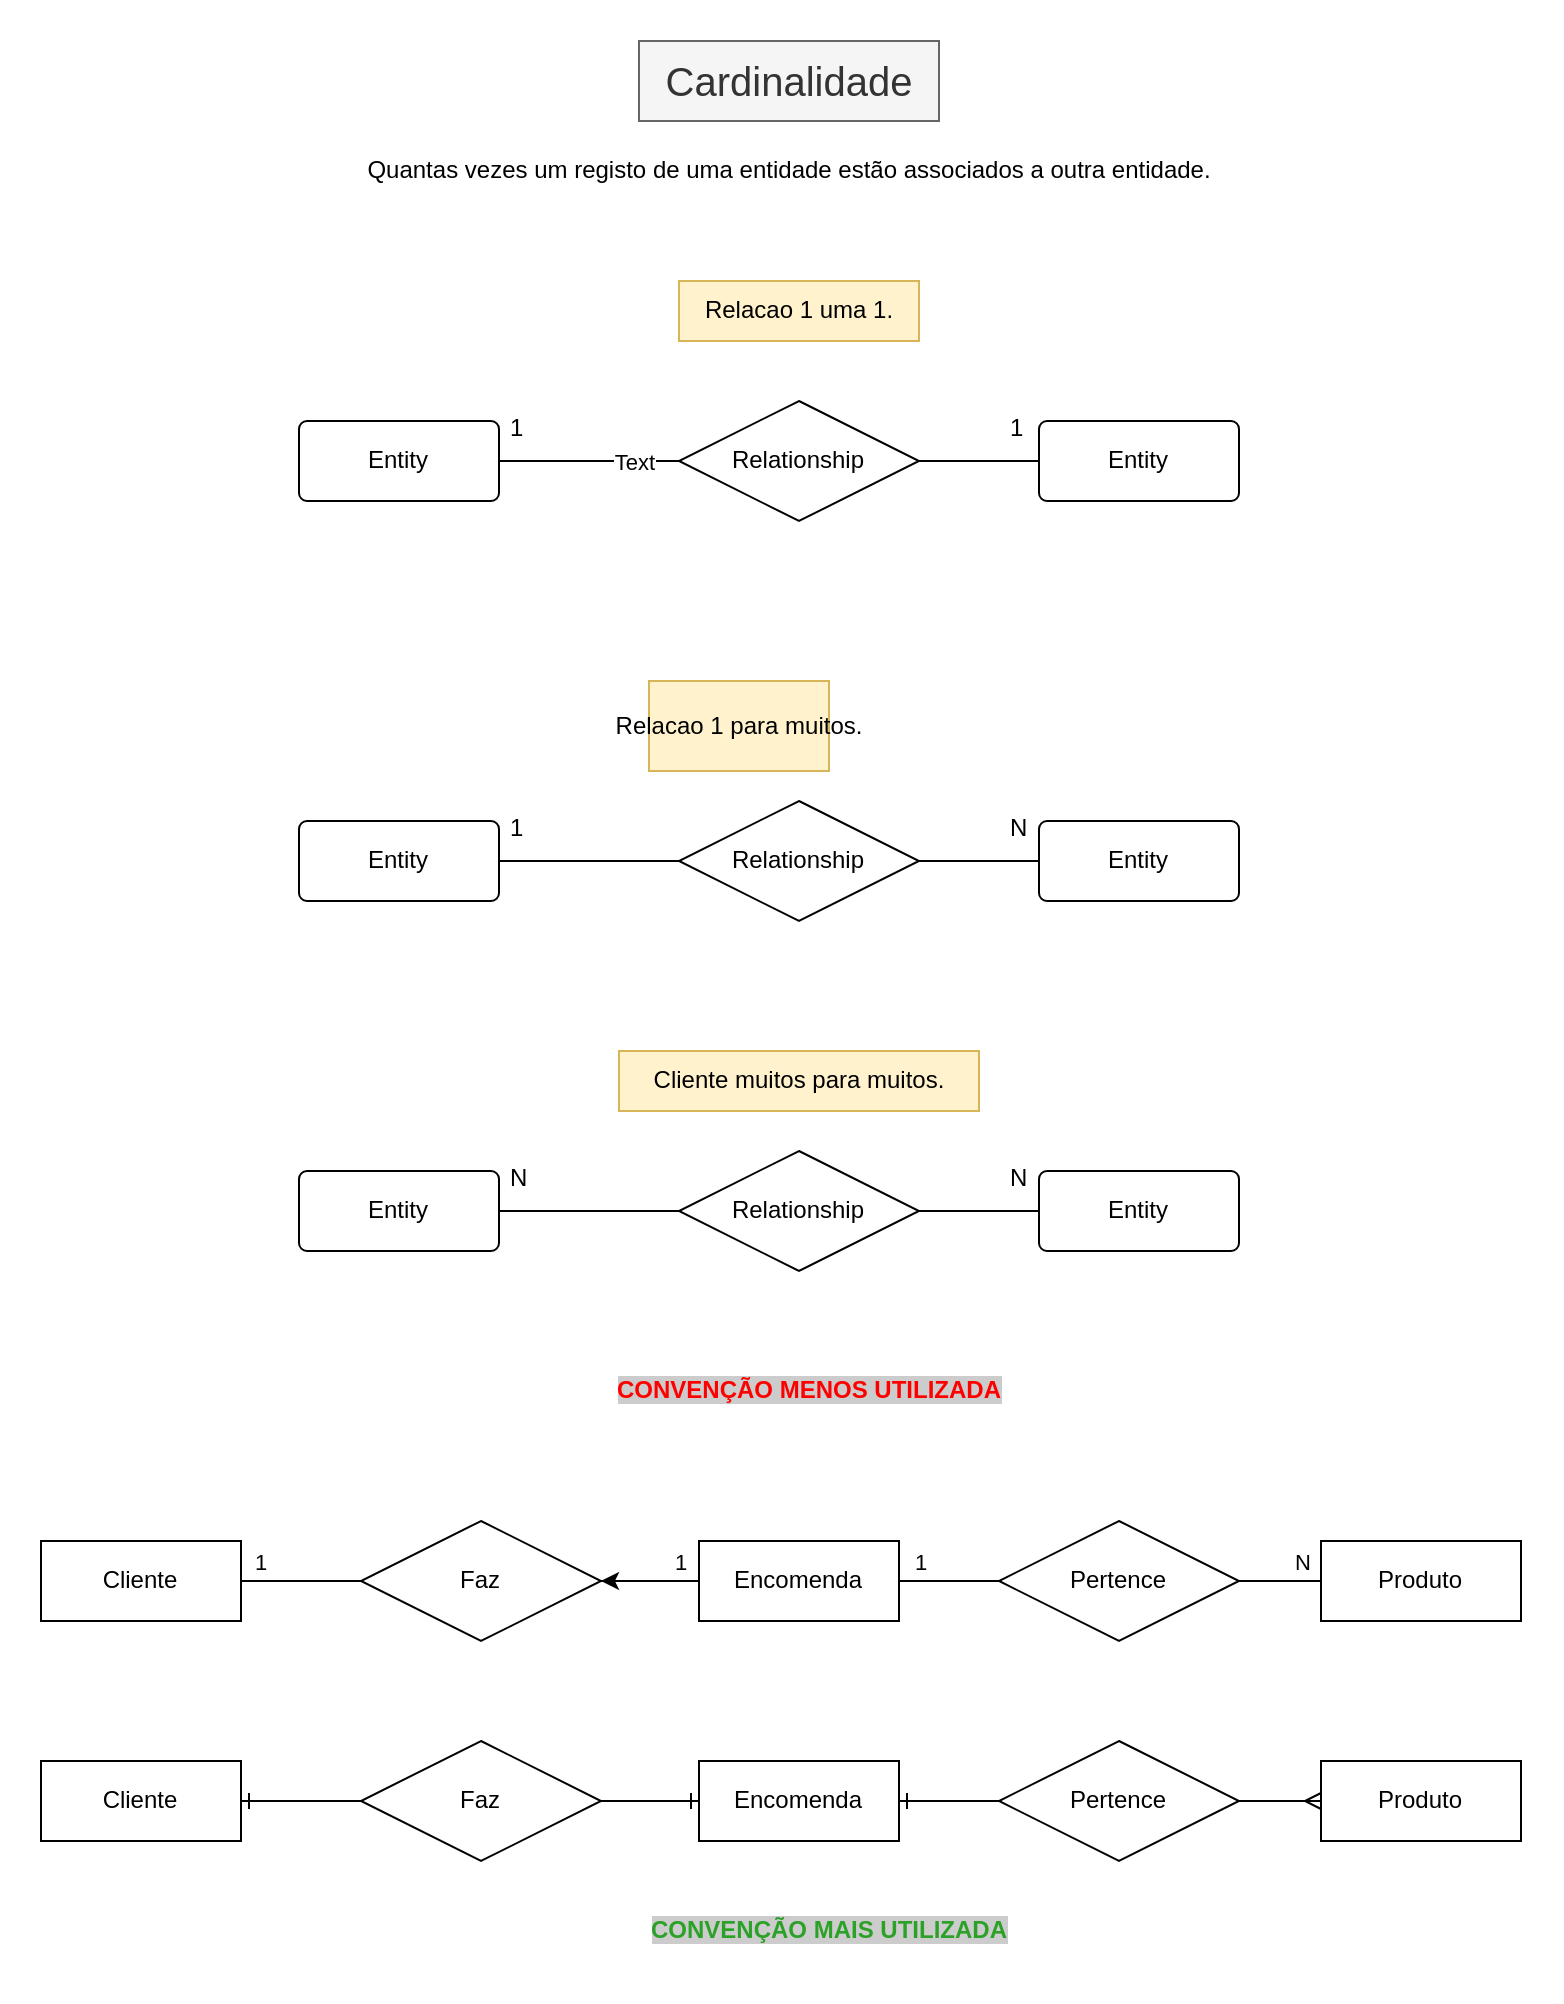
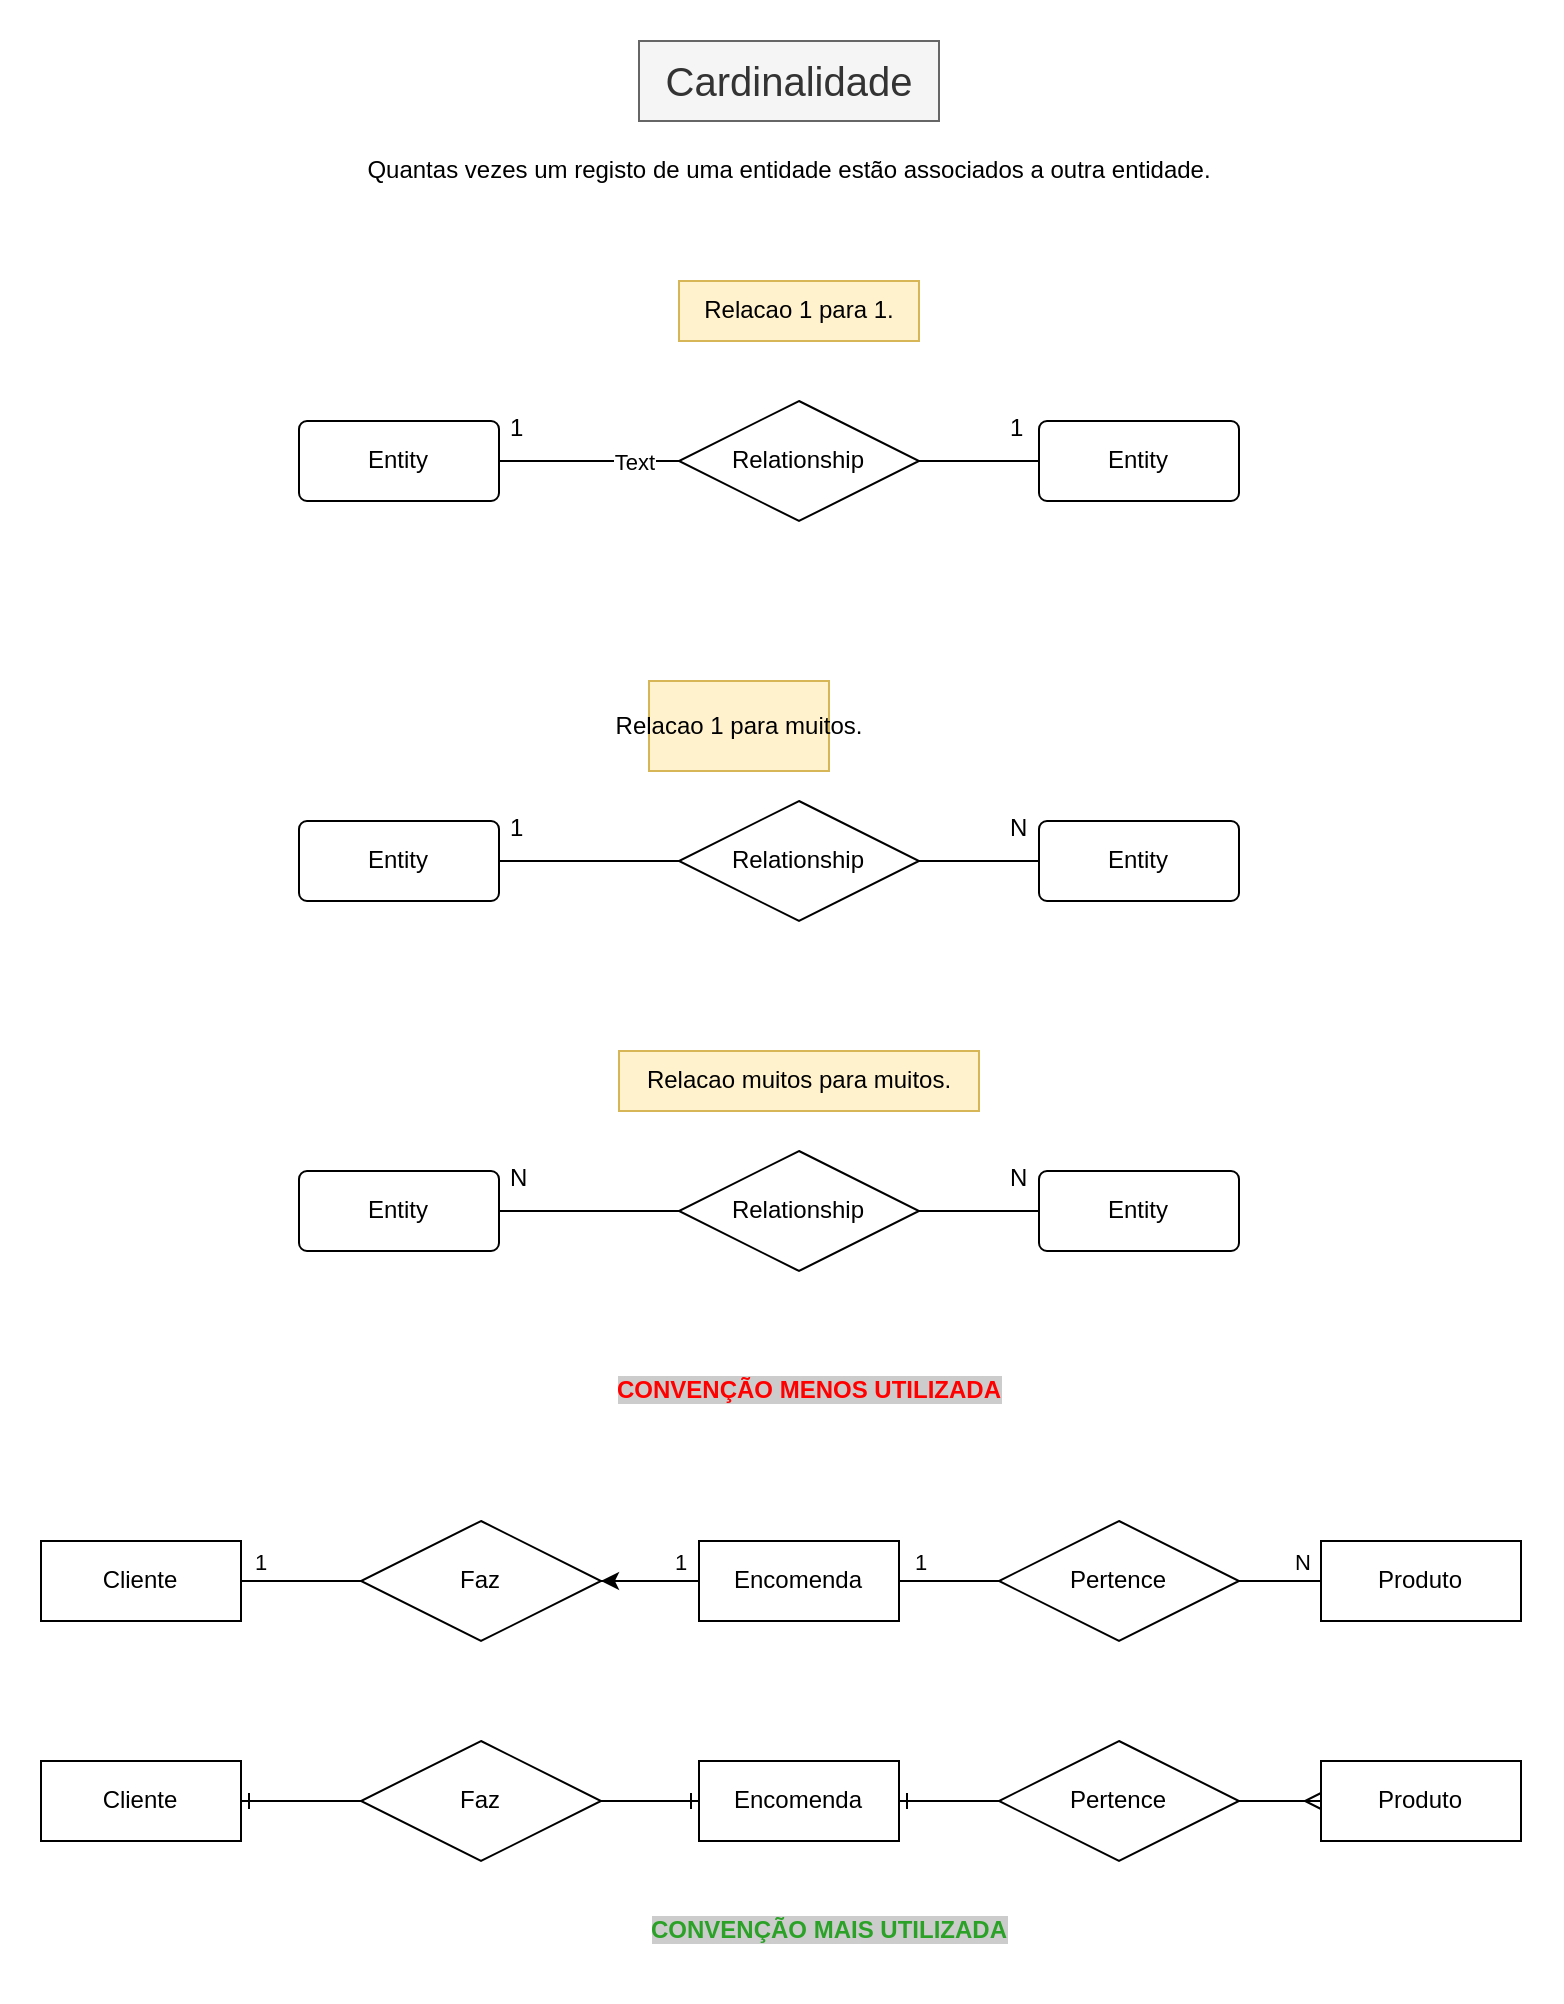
node "Relacao 1 uma 1.": label "Relacao 1 uma 1." -> "Relacao 1 para 1."
node "Cliente muitos para muitos.": label "Cliente muitos para muitos." -> "Relacao muitos para muitos."
